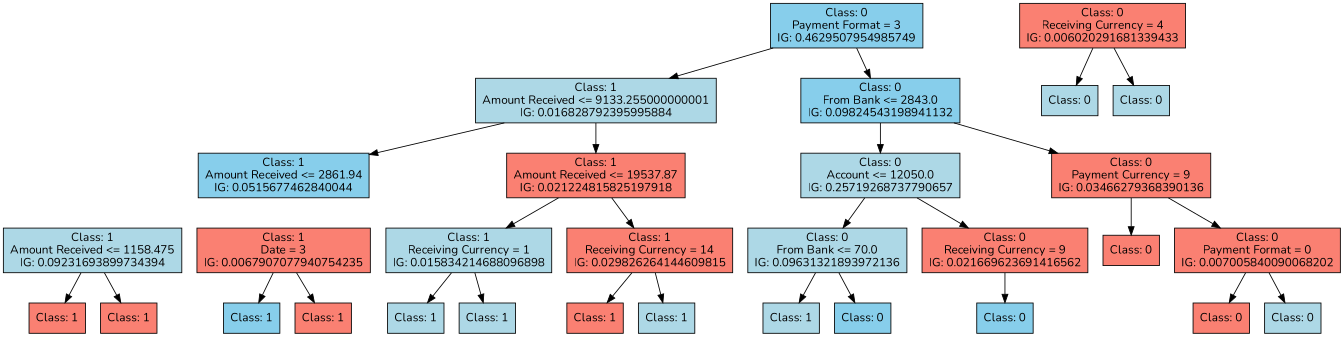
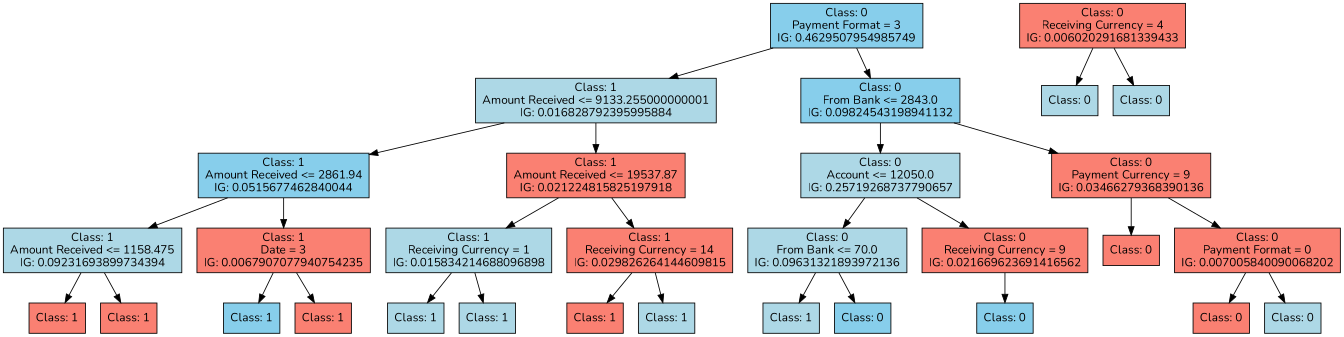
edge "Class: 1 Amount Received <= 2861.94 IG: 0.0515677462840044" -> "Class: 1 Date = 3 IG: 0.0067907077940754235": added
edge "Class: 1 Amount Received <= 2861.94 IG: 0.0515677462840044" -> "Class: 1 Amount Received <= 1158.475 IG: 0.09231693899734394": added
